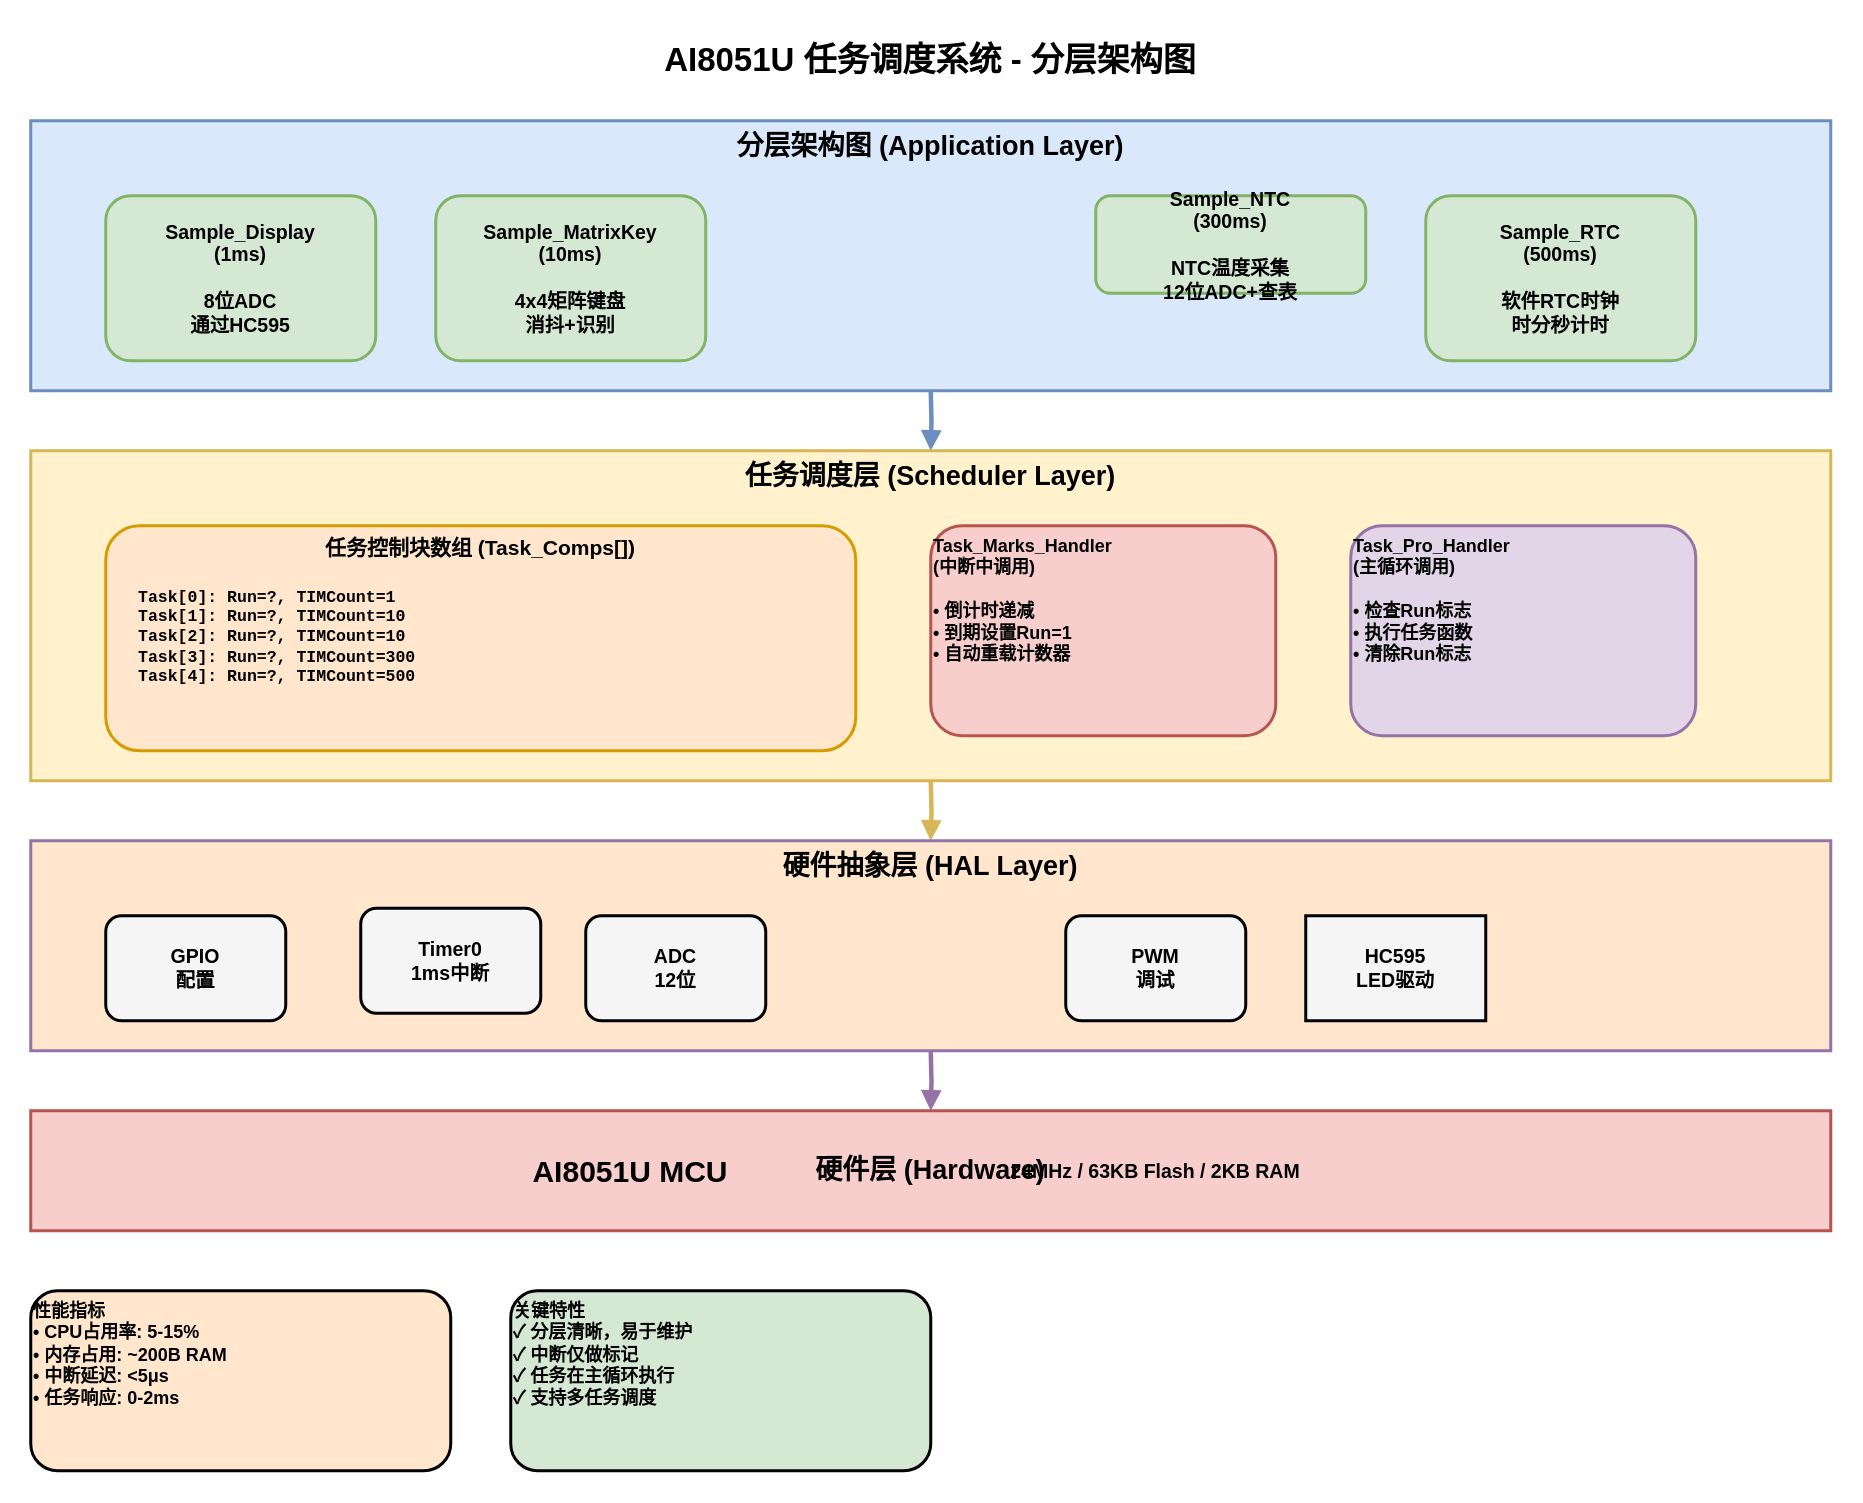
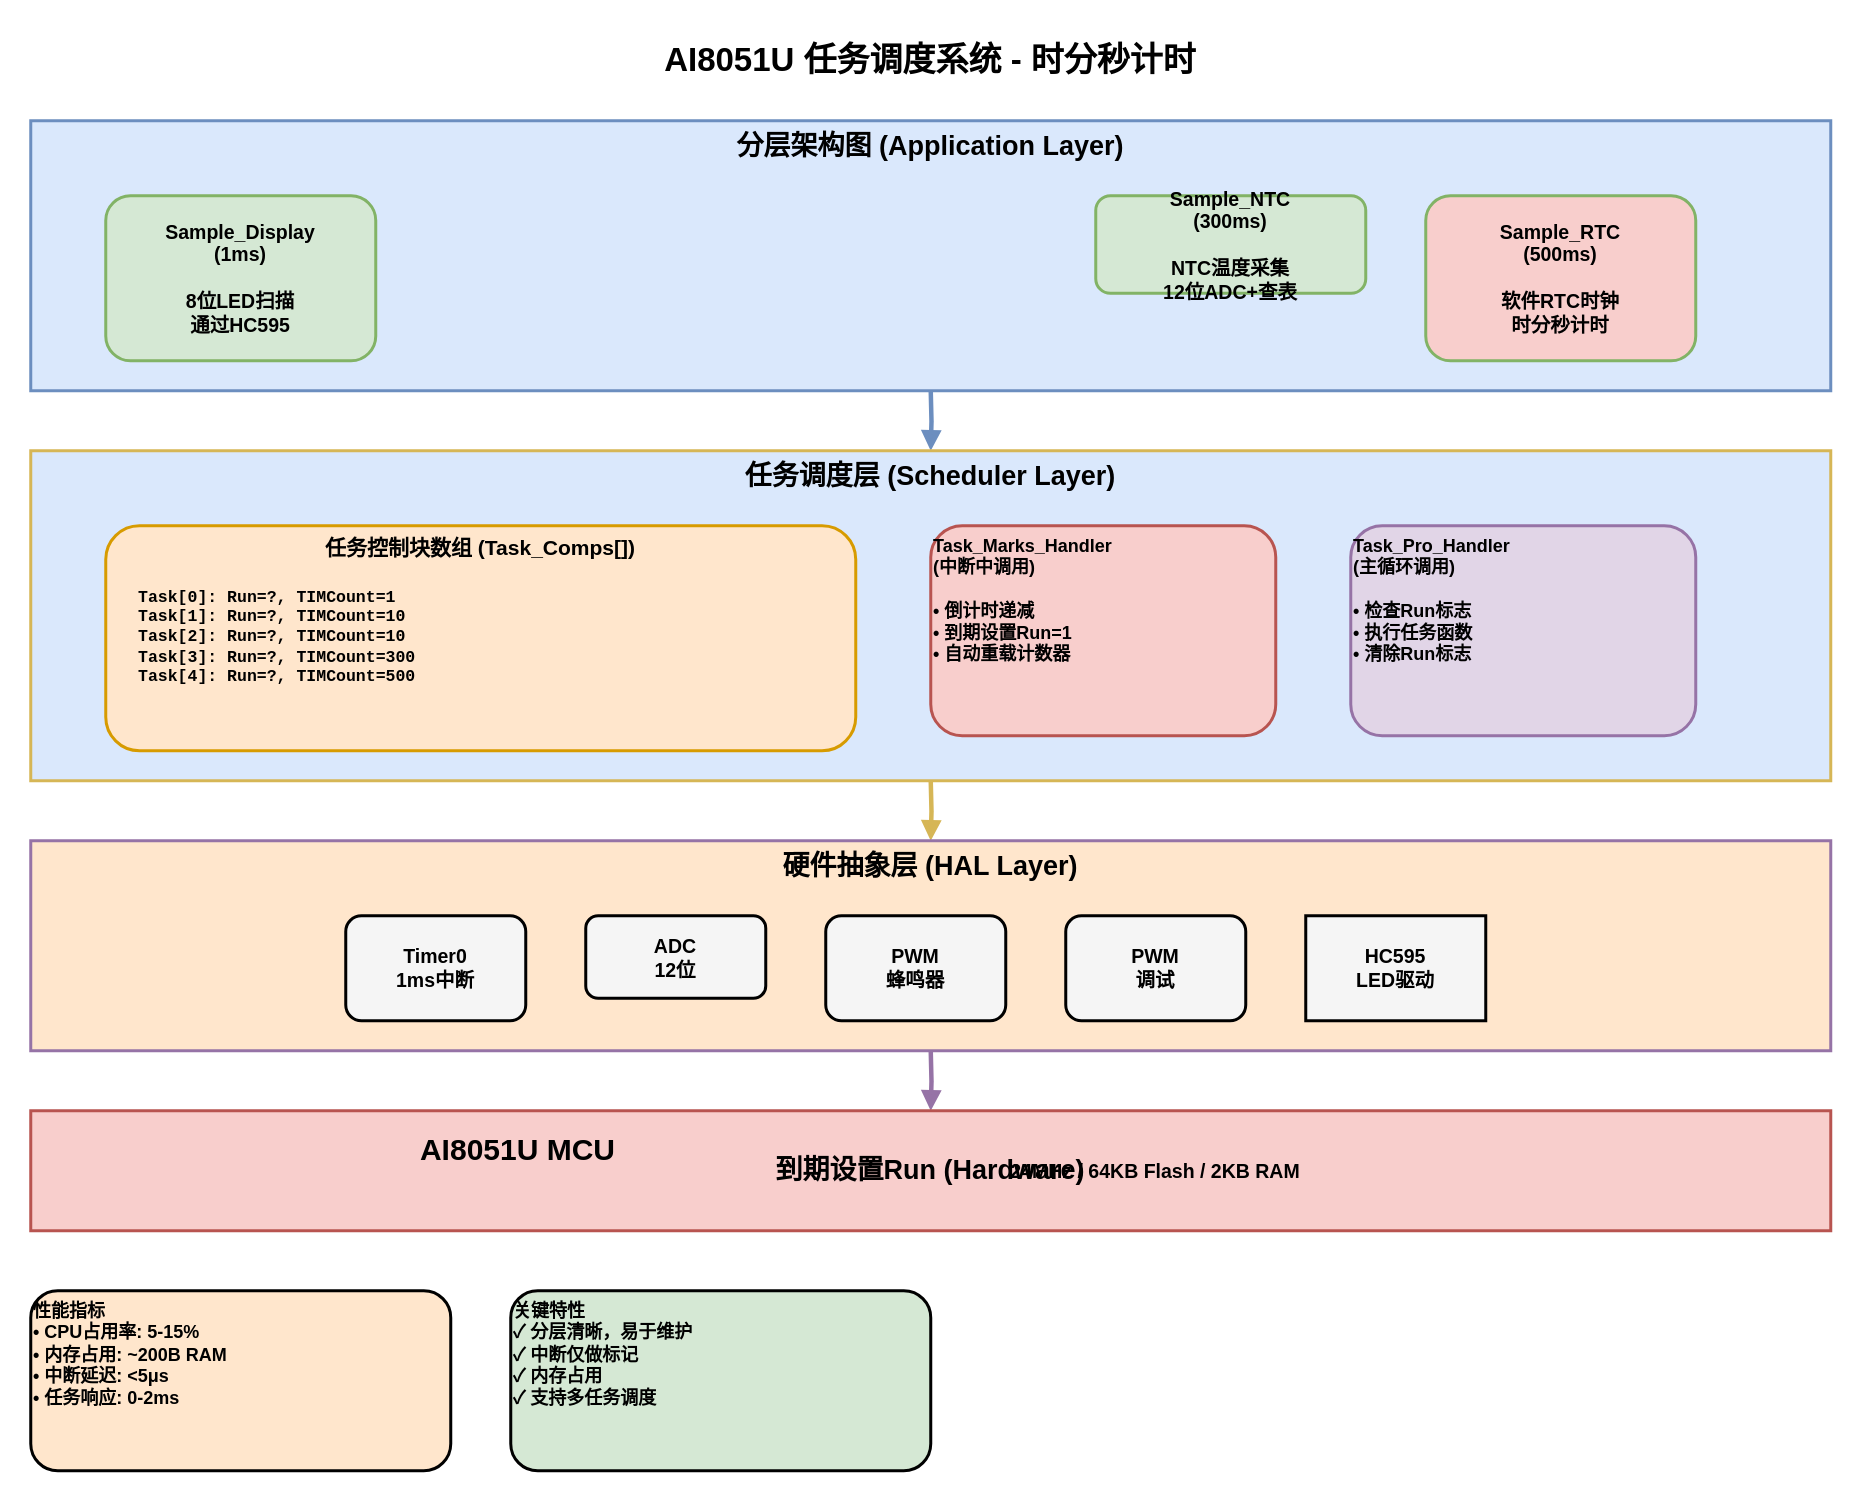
node "AI8051U 任务调度系统 - 分层架构图": label "AI8051U 任务调度系统 - 分层架构图" -> "AI8051U 任务调度系统 - 时分秒计时"
node "Sample_Display (1ms) 8位ADC 通过HC595": label "Sample_Display (1ms) 8位ADC 通过HC595" -> "Sample_Display (1ms) 8位LED扫描 通过HC595"
node "Sample_MatrixKey (10ms) 4x4矩阵键盘 消抖+识别": removed
node "Sample_RTC (500ms) 软件RTC时钟 时分秒计时": fillcolor #d5e8d4 -> #f8cecc
node "任务调度层 (Scheduler Layer)": fillcolor #fff2cc -> #dae8fc
node "Timer0 1ms中断": moved (451, 961) -> (436, 968)
node "GPIO 配置": removed
node "ADC 12位": size 180x105 -> 180x83
node "PWM 蜂鸣器": added
node "AI8051U MCU": moved (631, 1171) -> (518, 1148)
node "硬件层 (Hardware)": label "硬件层 (Hardware)" -> "到期设置Run (Hardware)"
node "24MHz / 63KB Flash / 2KB RAM": label "24MHz / 63KB Flash / 2KB RAM" -> "24MHz / 64KB Flash / 2KB RAM"
node "关键特性 ✓ 分层清晰，易于维护 ✓ 中断仅做标记 ✓ 任务在主循环执行 ✓ 支持多任务调度": label "关键特性 ✓ 分层清晰，易于维护 ✓ 中断仅做标记 ✓ 任务在主循环执行 ✓ 支持多任务调度" -> "关键特性 ✓ 分层清晰，易于维护 ✓ 中断仅做标记 ✓ 内存占用 ✓ 支持多任务调度"
